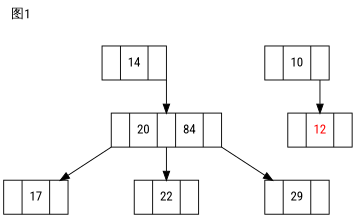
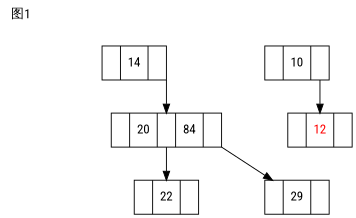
node "17": removed
